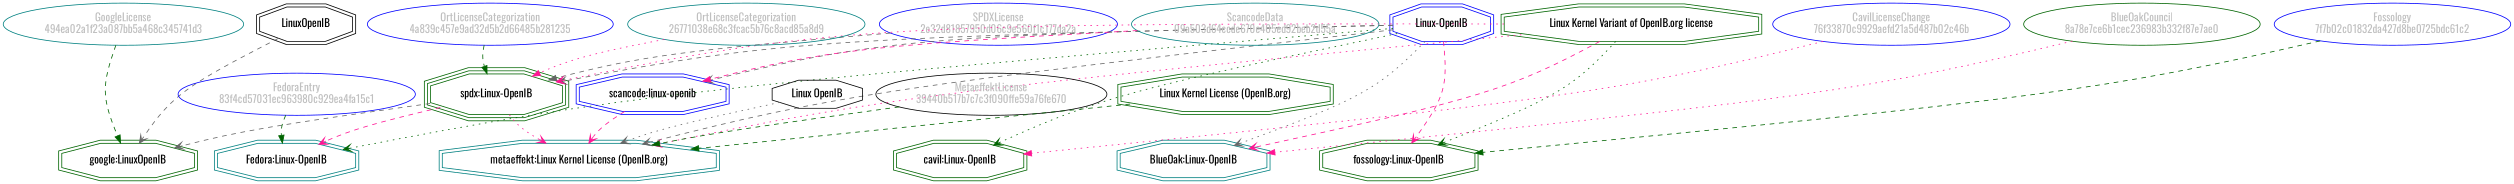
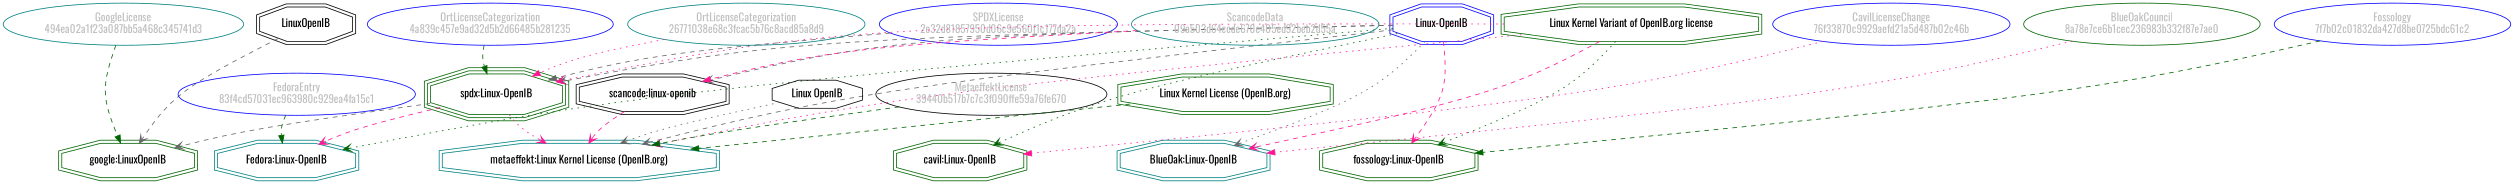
node "scancode:linux-openib": color blue -> black
